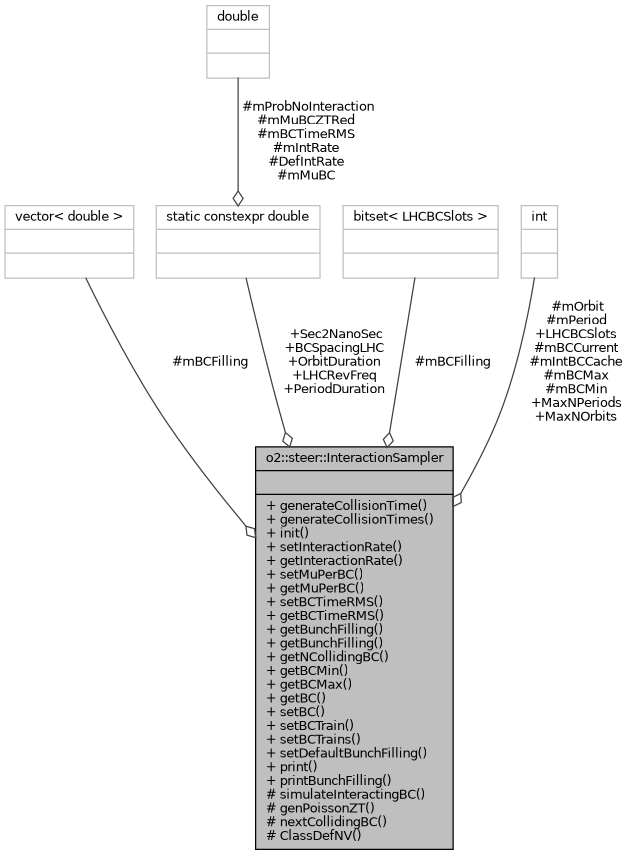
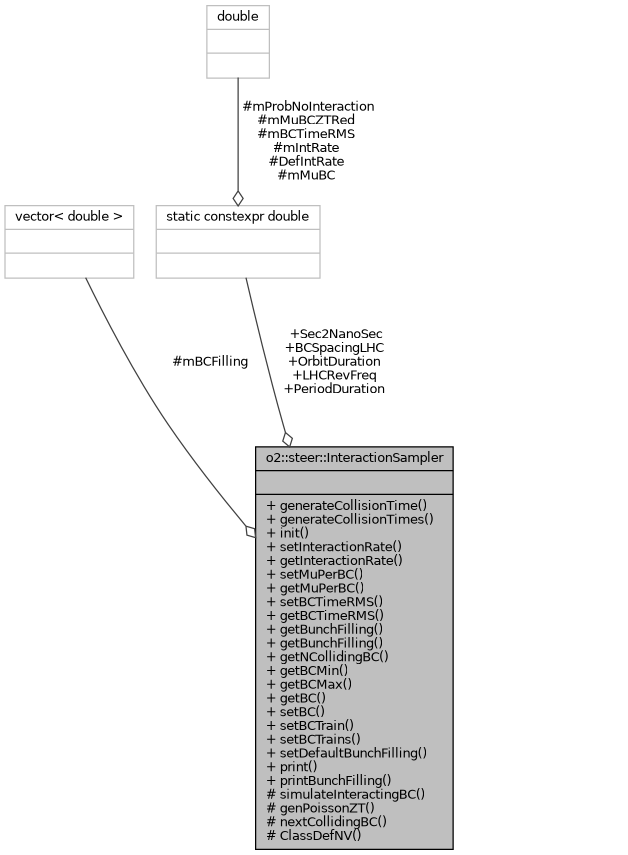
node "bitset< LHCBCSlots >": removed
node "int": removed
